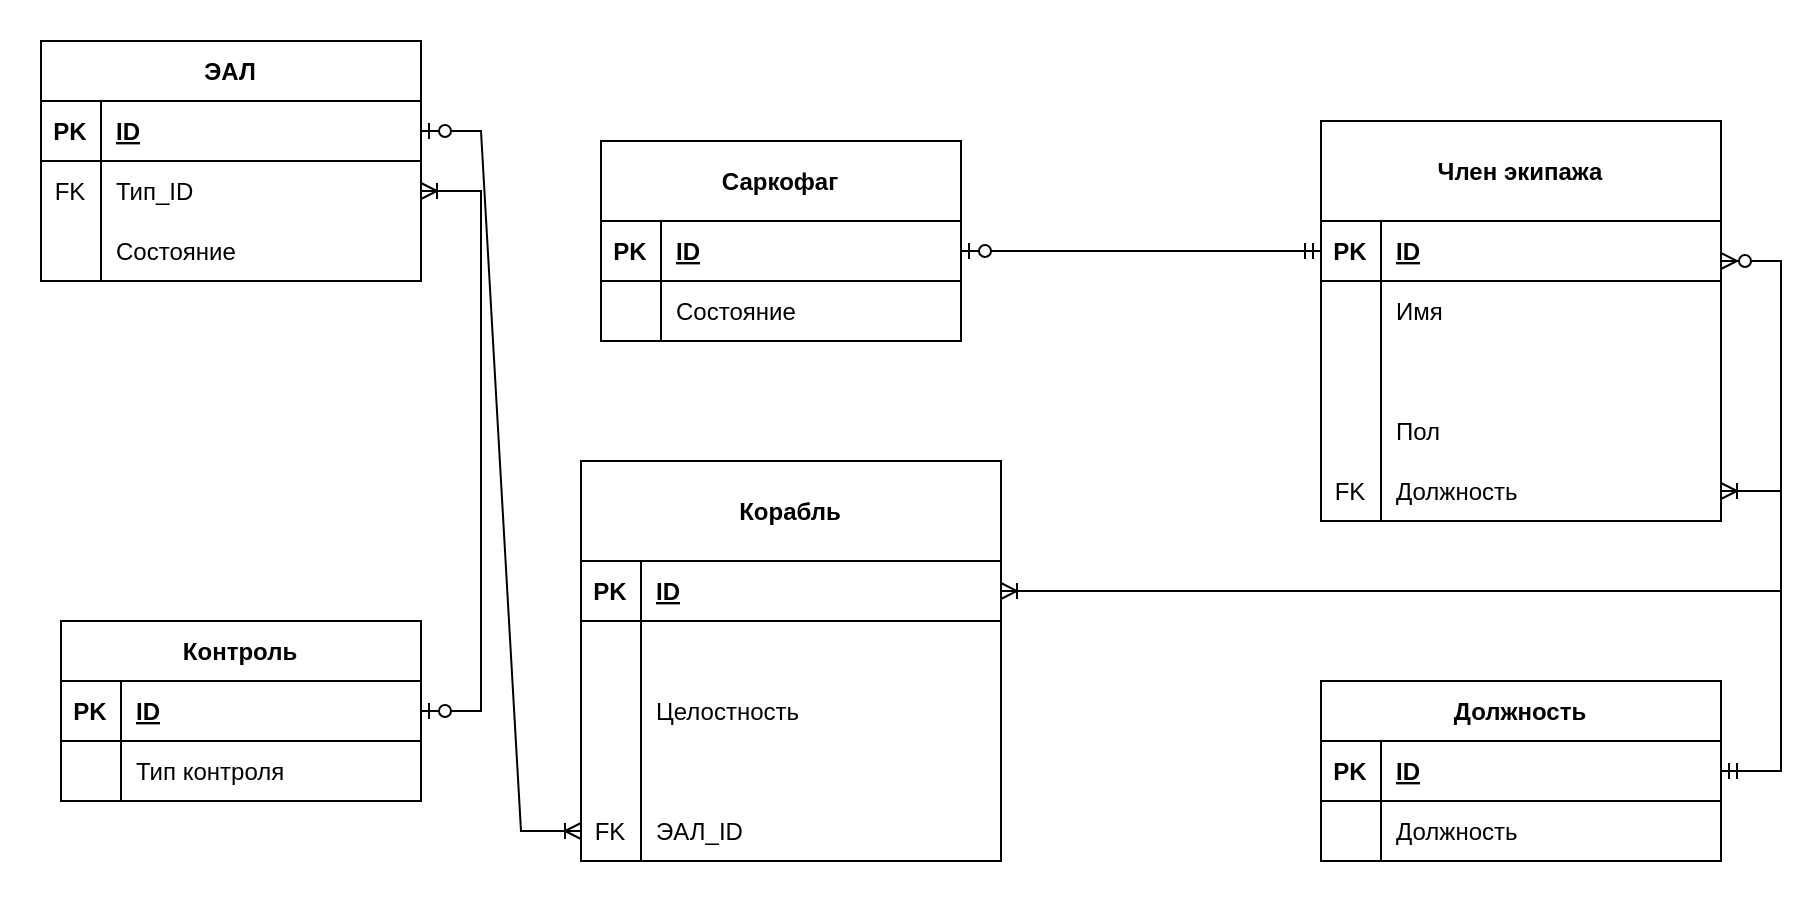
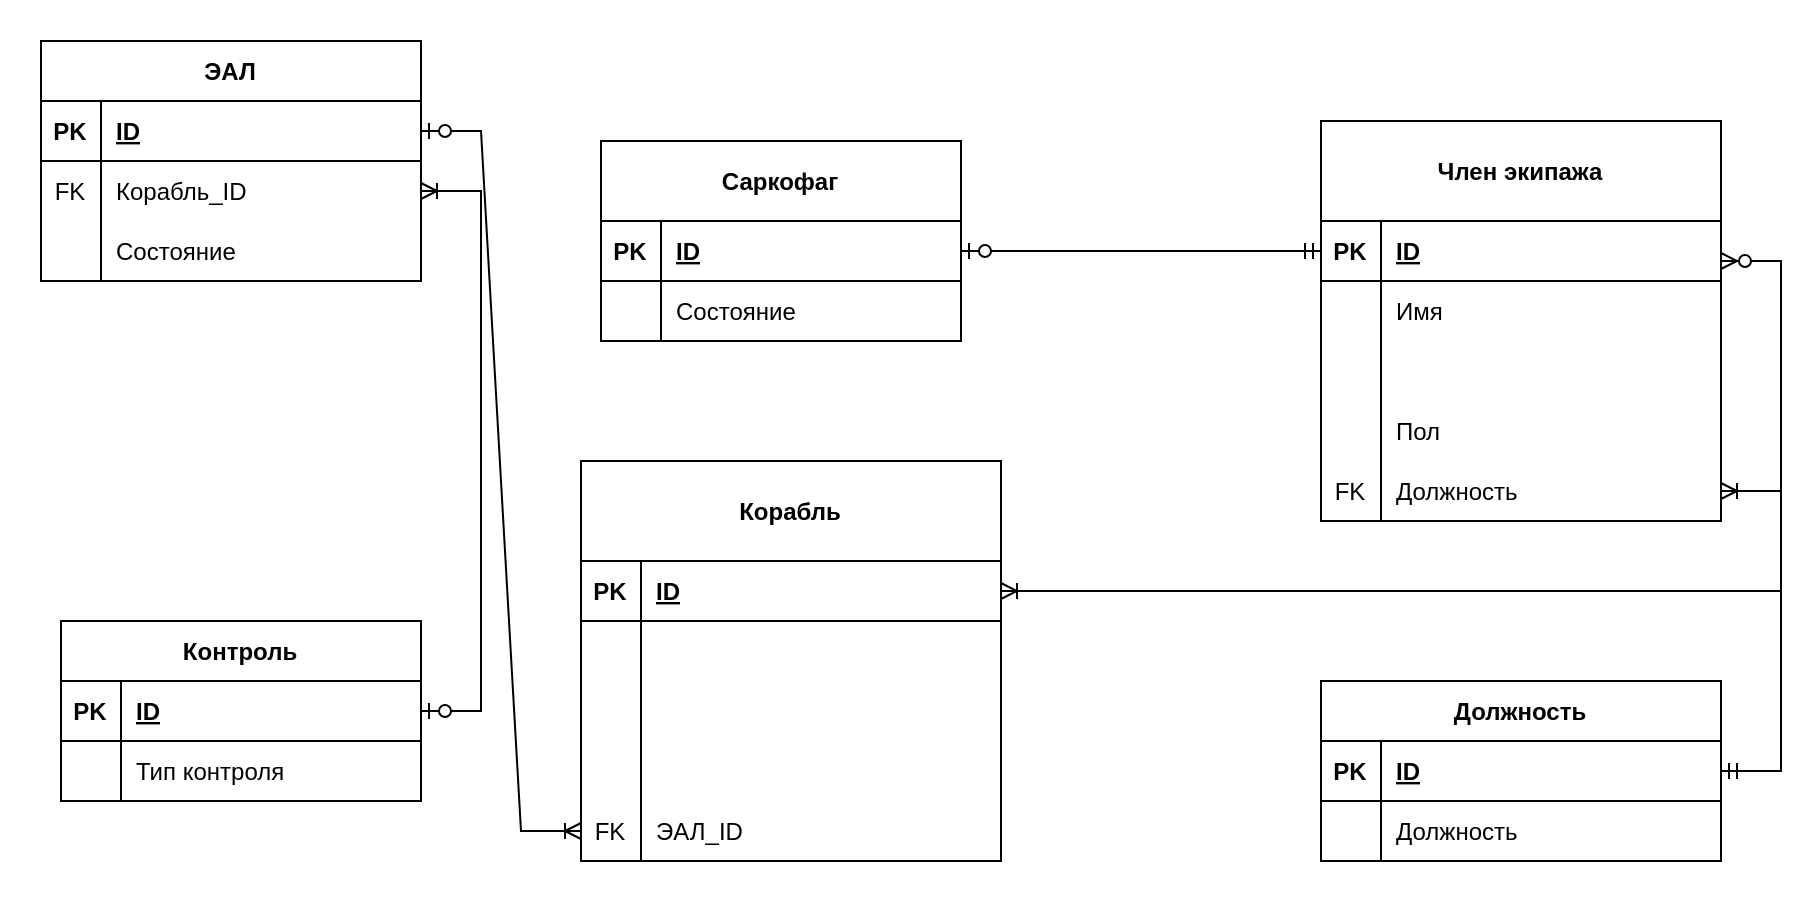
node "Тип_ID": label "Тип_ID" -> "Корабль_ID"
node "Целостность": removed
